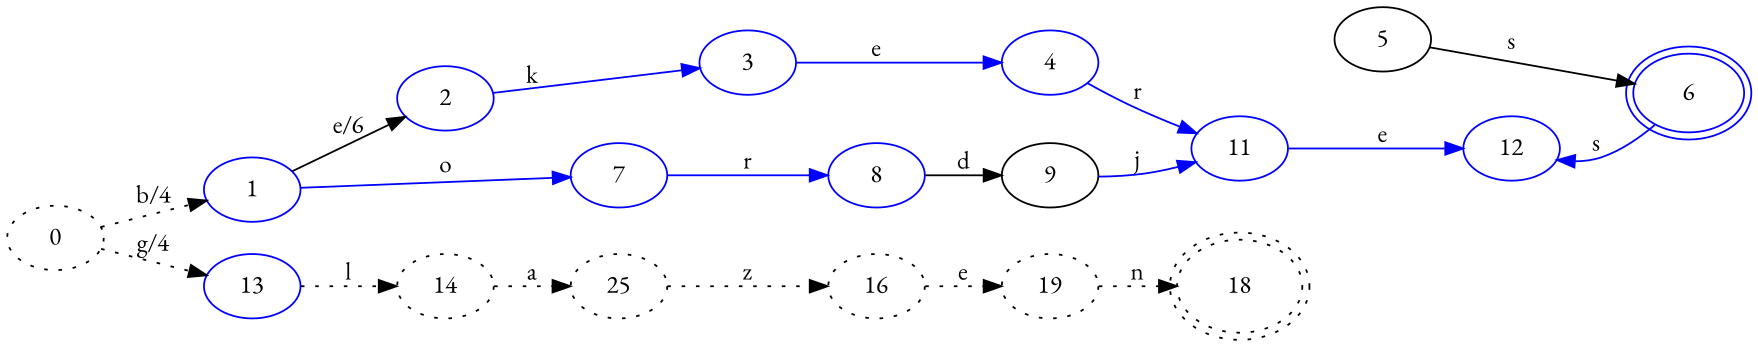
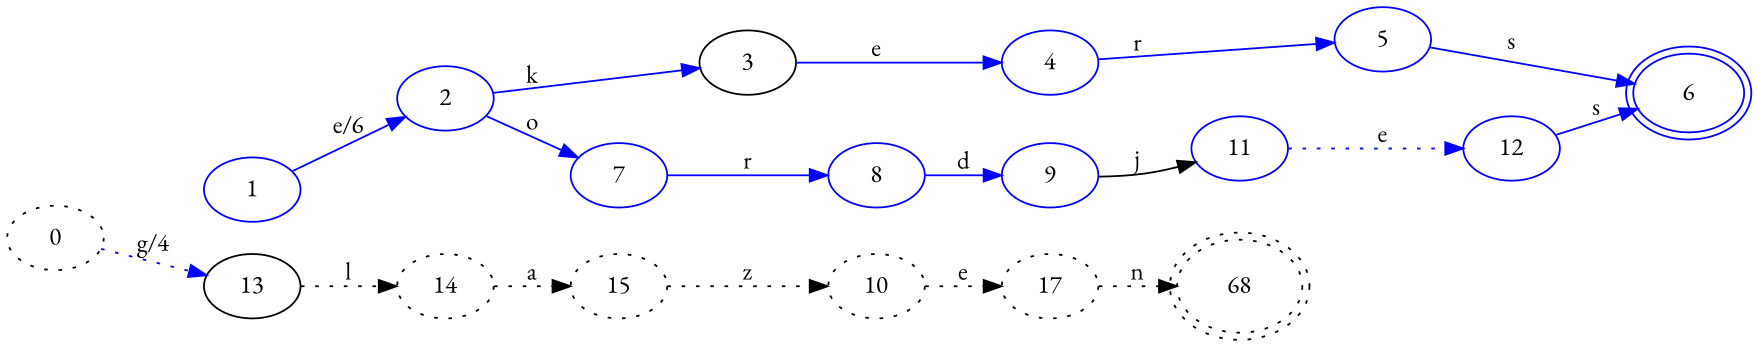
node "5": color black -> blue
node "3": color blue -> black
edge "5" -> "6": color black -> blue
edge "4" -> "11": now "4" -> "5"
edge "1" -> "2": color black -> blue
edge "11" -> "12": style solid -> dotted
edge "6" -> "12": reversed
edge "9" -> "11": color blue -> black
edge "8" -> "9": color black -> blue
node "9": color black -> blue
edge "1" -> "7": now "2" -> "7"
edge "0" -> "1": removed, label "b/4"
edge "0" -> "13": color black -> blue
node "13": color blue -> black
node "25": label "25" -> "15"
node "16": label "16" -> "10"
node "19": label "19" -> "17"
node "18": label "18" -> "68"
